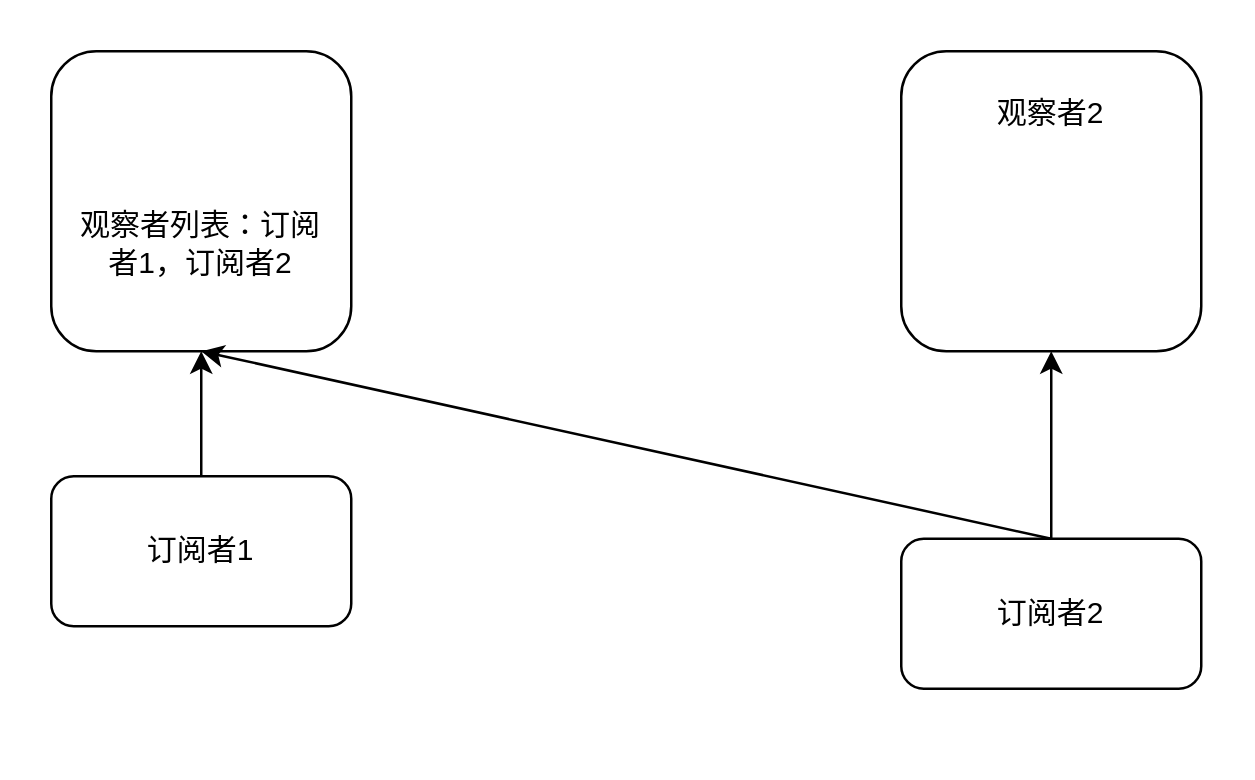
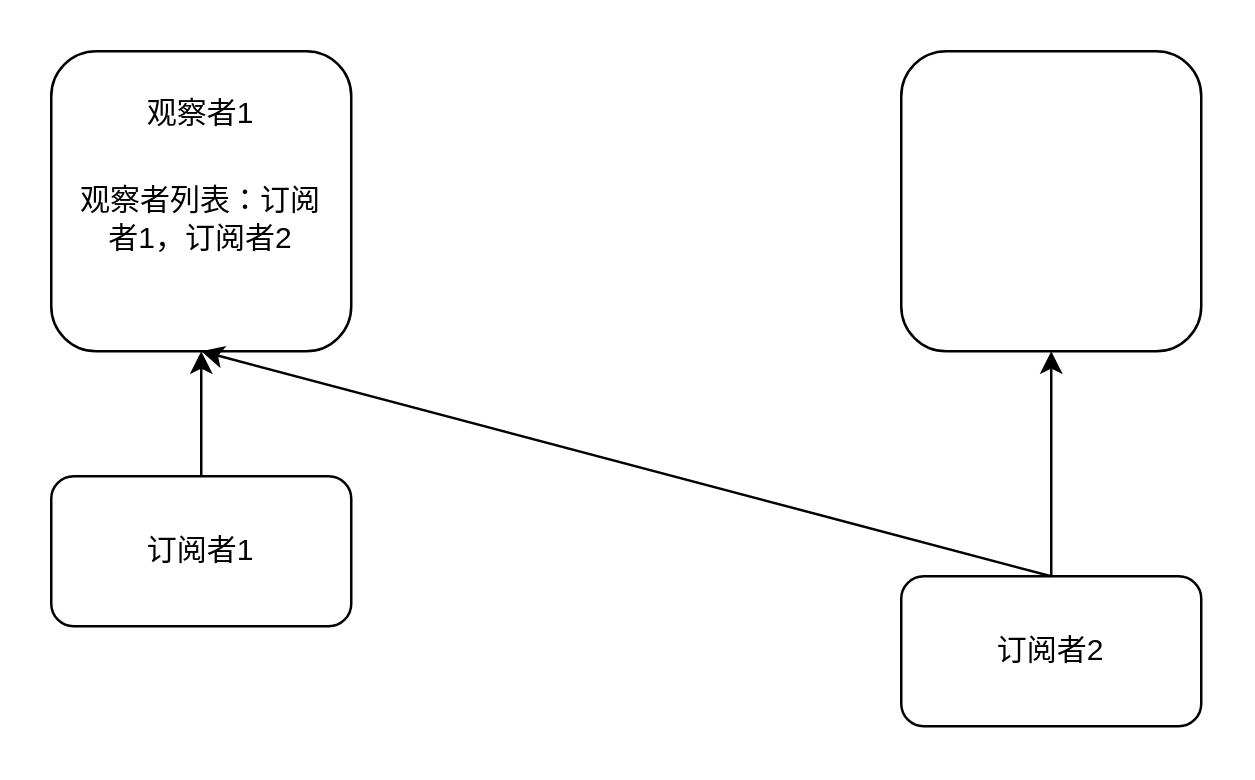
node "观察者1": added
node "观察者2": removed
node "观察者列表：订阅者1，订阅者2": moved (201, 244) -> (201, 219)
node "订阅者2": moved (1051, 614) -> (1051, 651)
